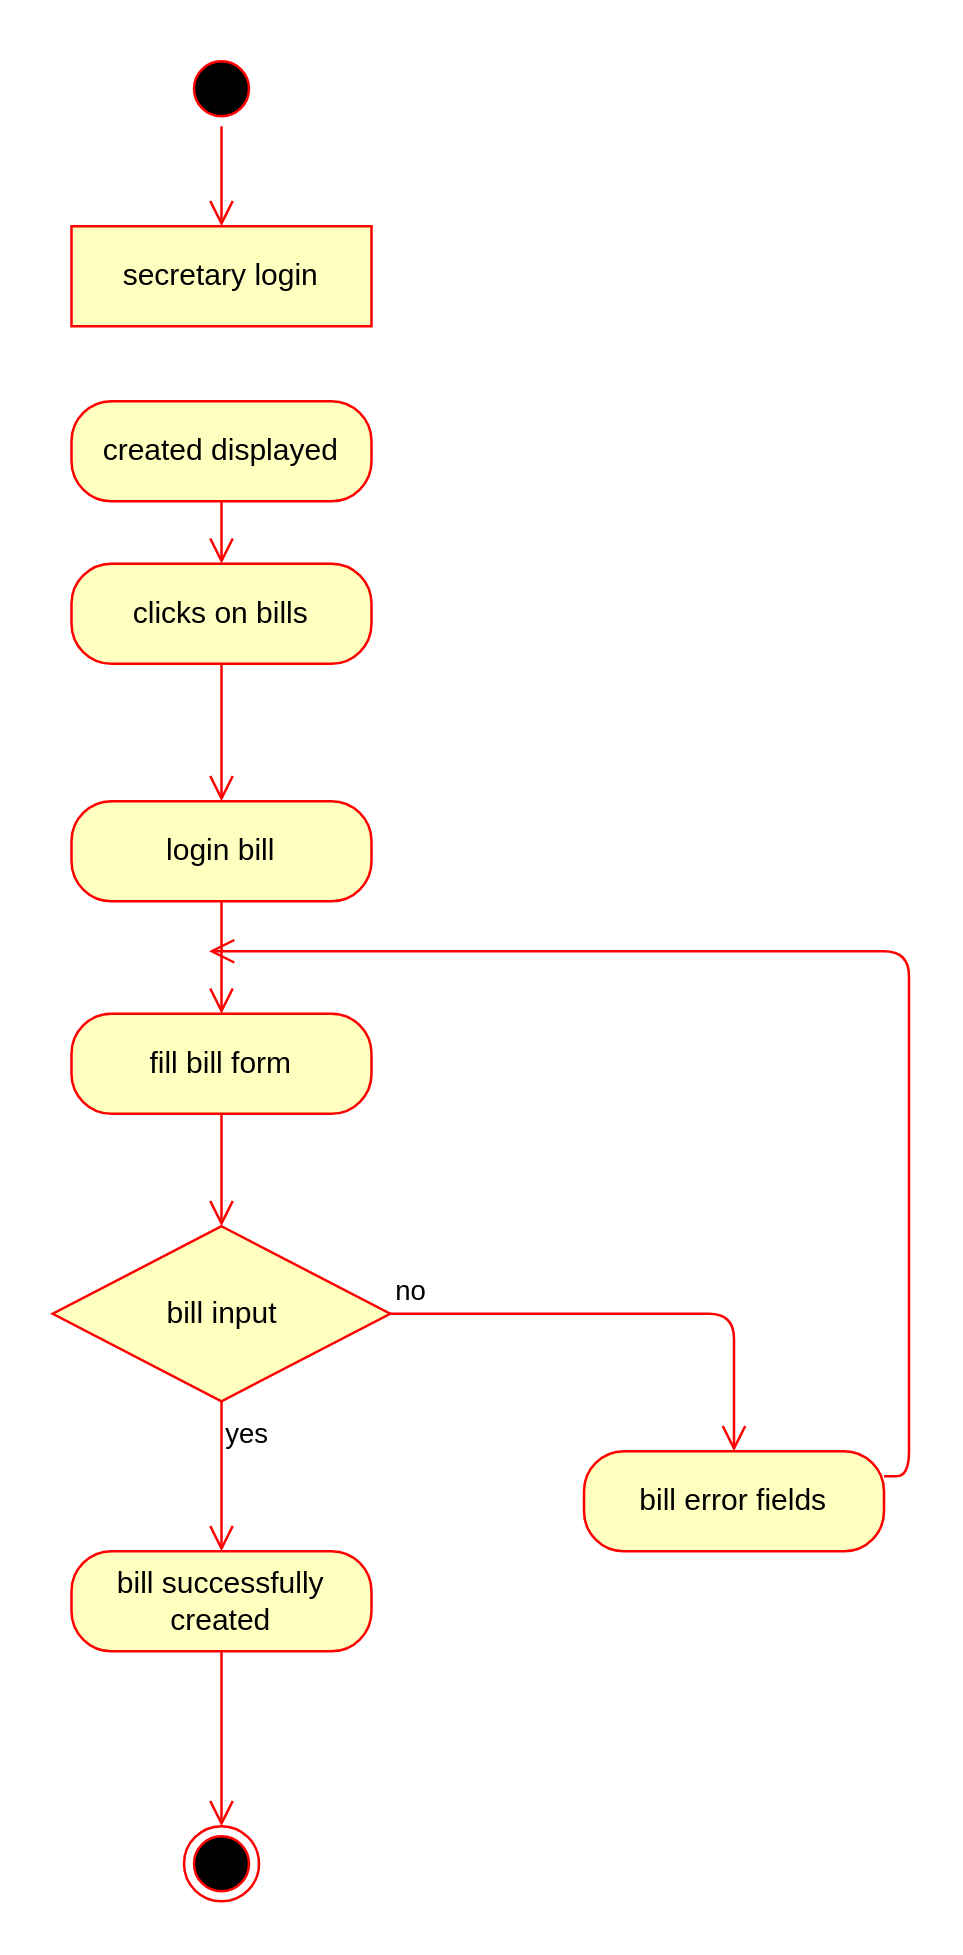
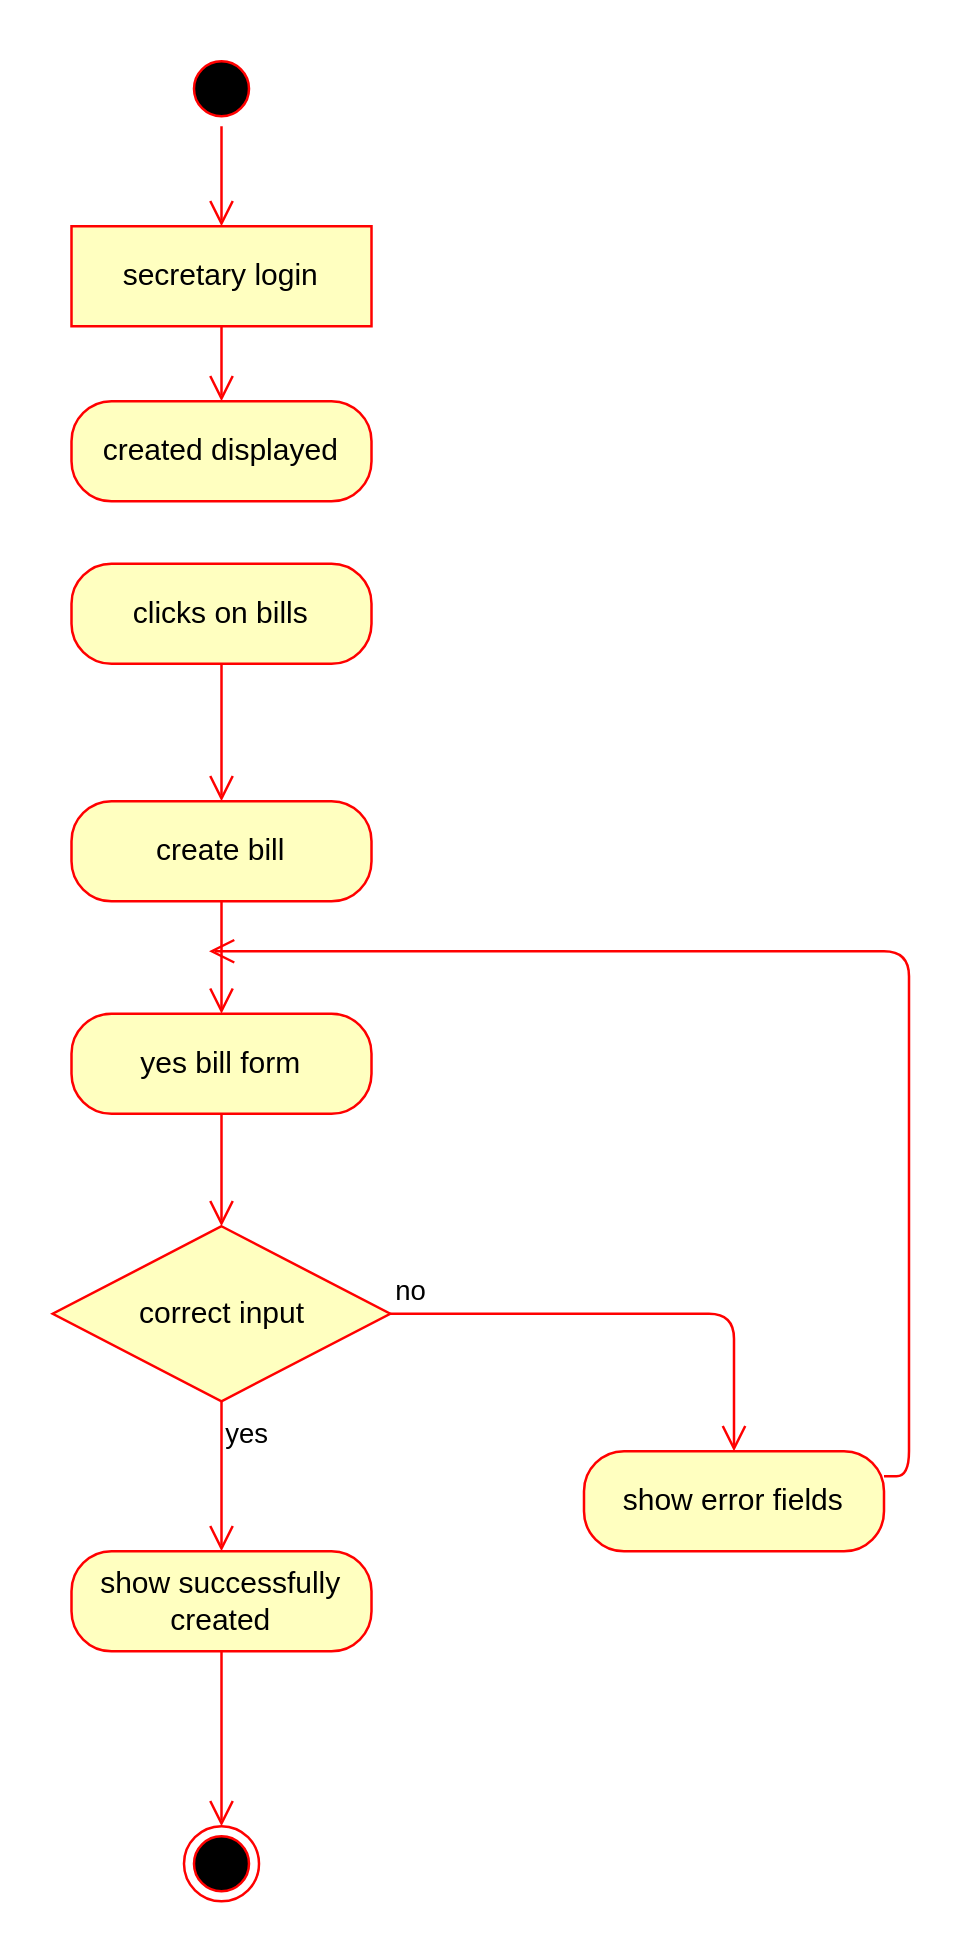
edge "secretary login" -> "created displayed": added
edge "created displayed" -> "clicks on bills": removed
node "login bill": label "login bill" -> "create bill"
node "fill bill form": label "fill bill form" -> "yes bill form"
node "bill input": label "bill input" -> "correct input"
node "bill error fields": label "bill error fields" -> "show error fields"
node "bill successfully created": label "bill successfully created" -> "show successfully created"
